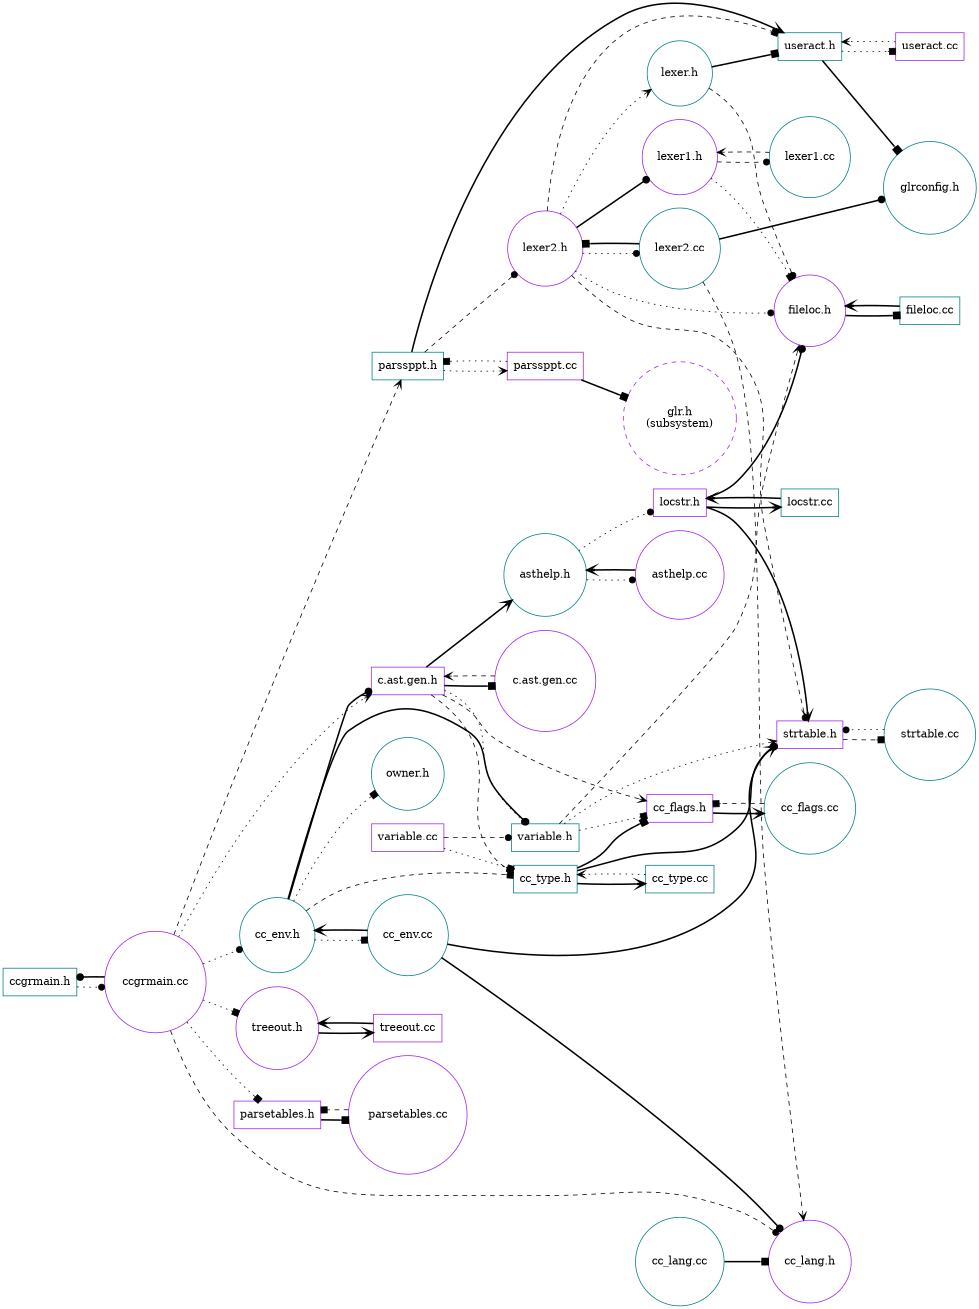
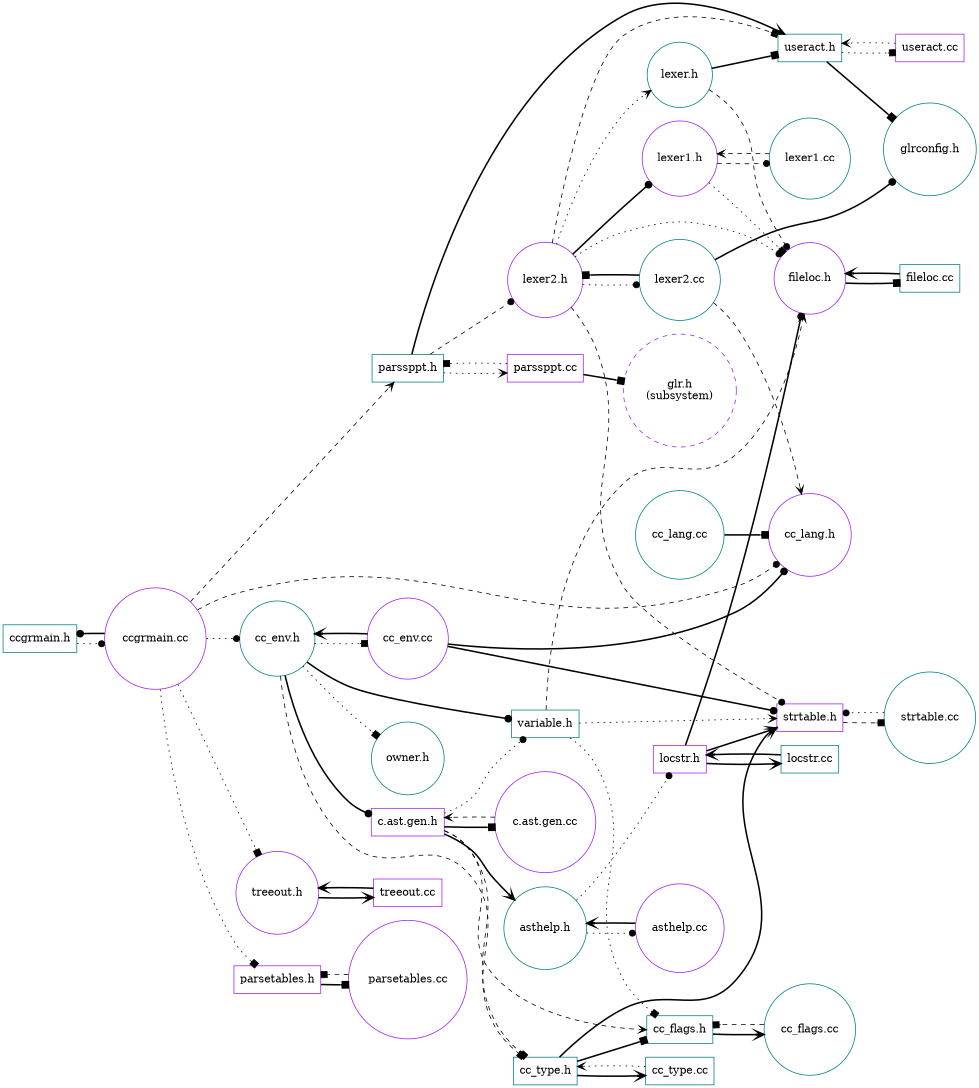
edge "ccgrmain.cc" -> "c.ast.gen.h": removed
node "cc_flags.h": color purple -> teal
node "variable.cc": removed
node "cc_env.cc": color teal -> purple
